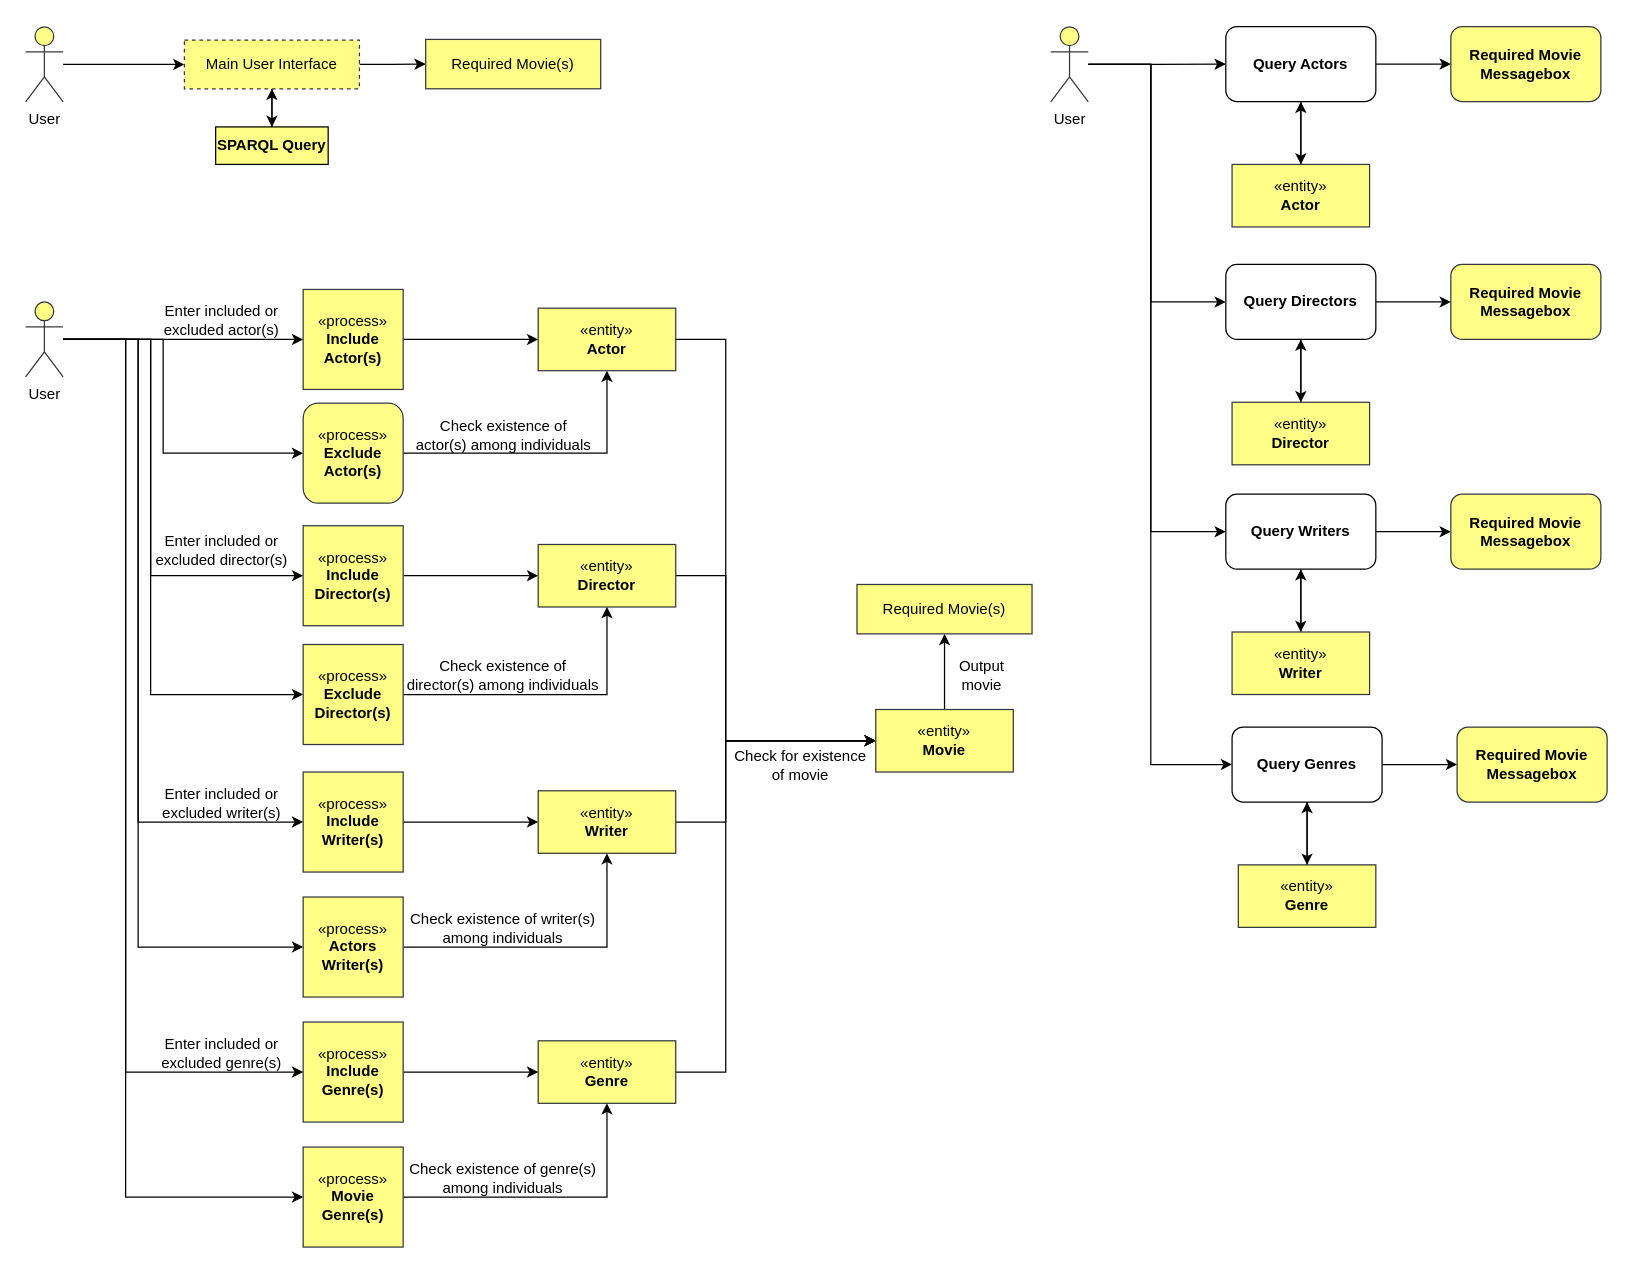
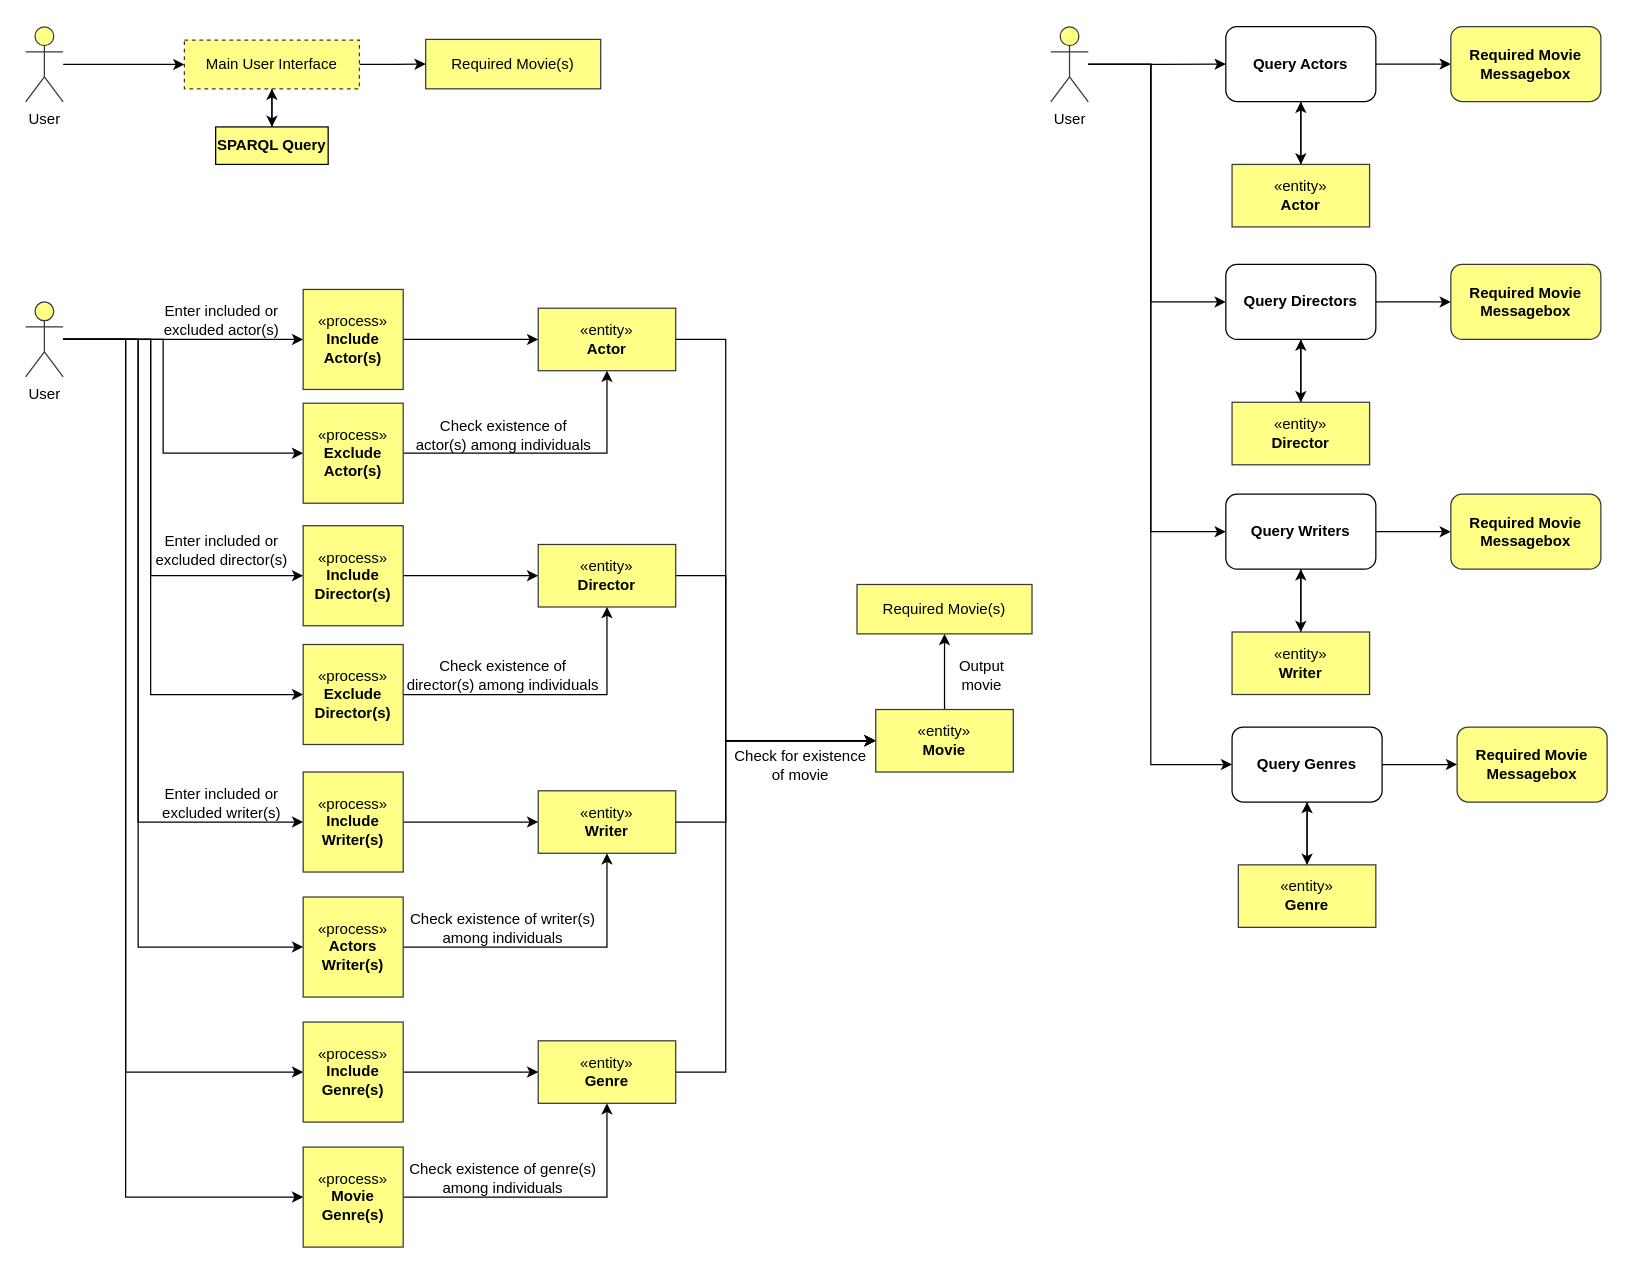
node "«process» Exclude Actor(s)": shape rounded rectangle -> rectangle
node "Enter included or excluded genre(s)": removed
